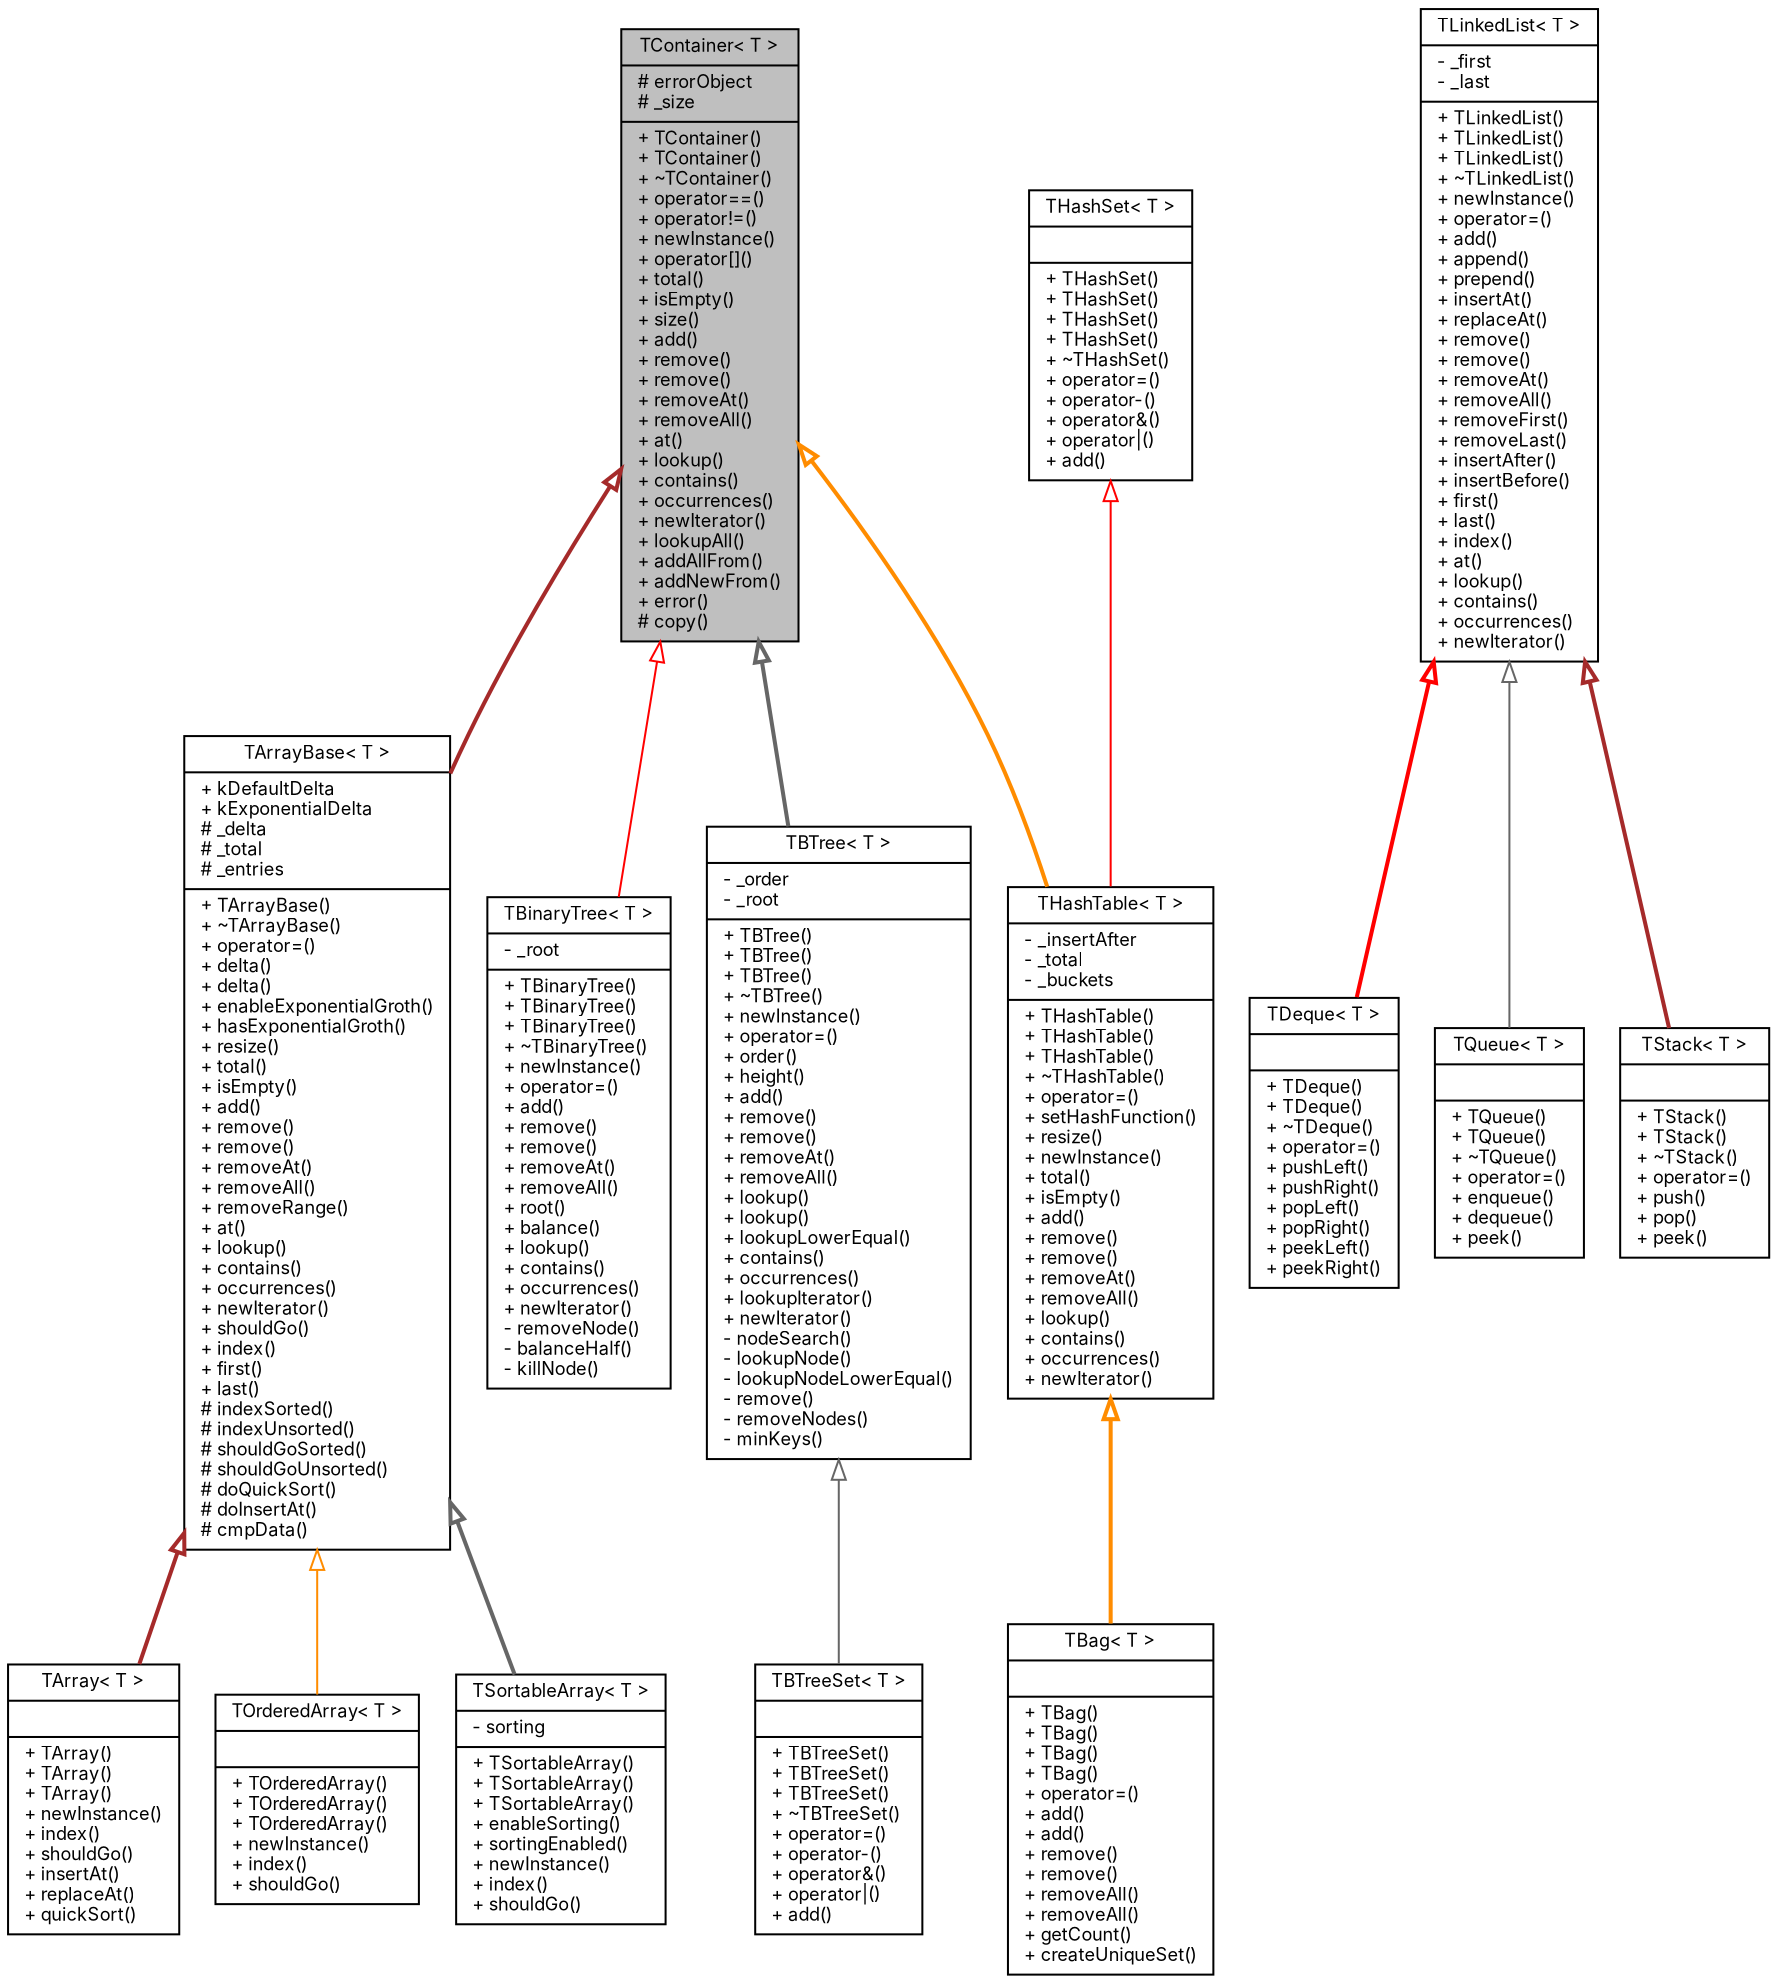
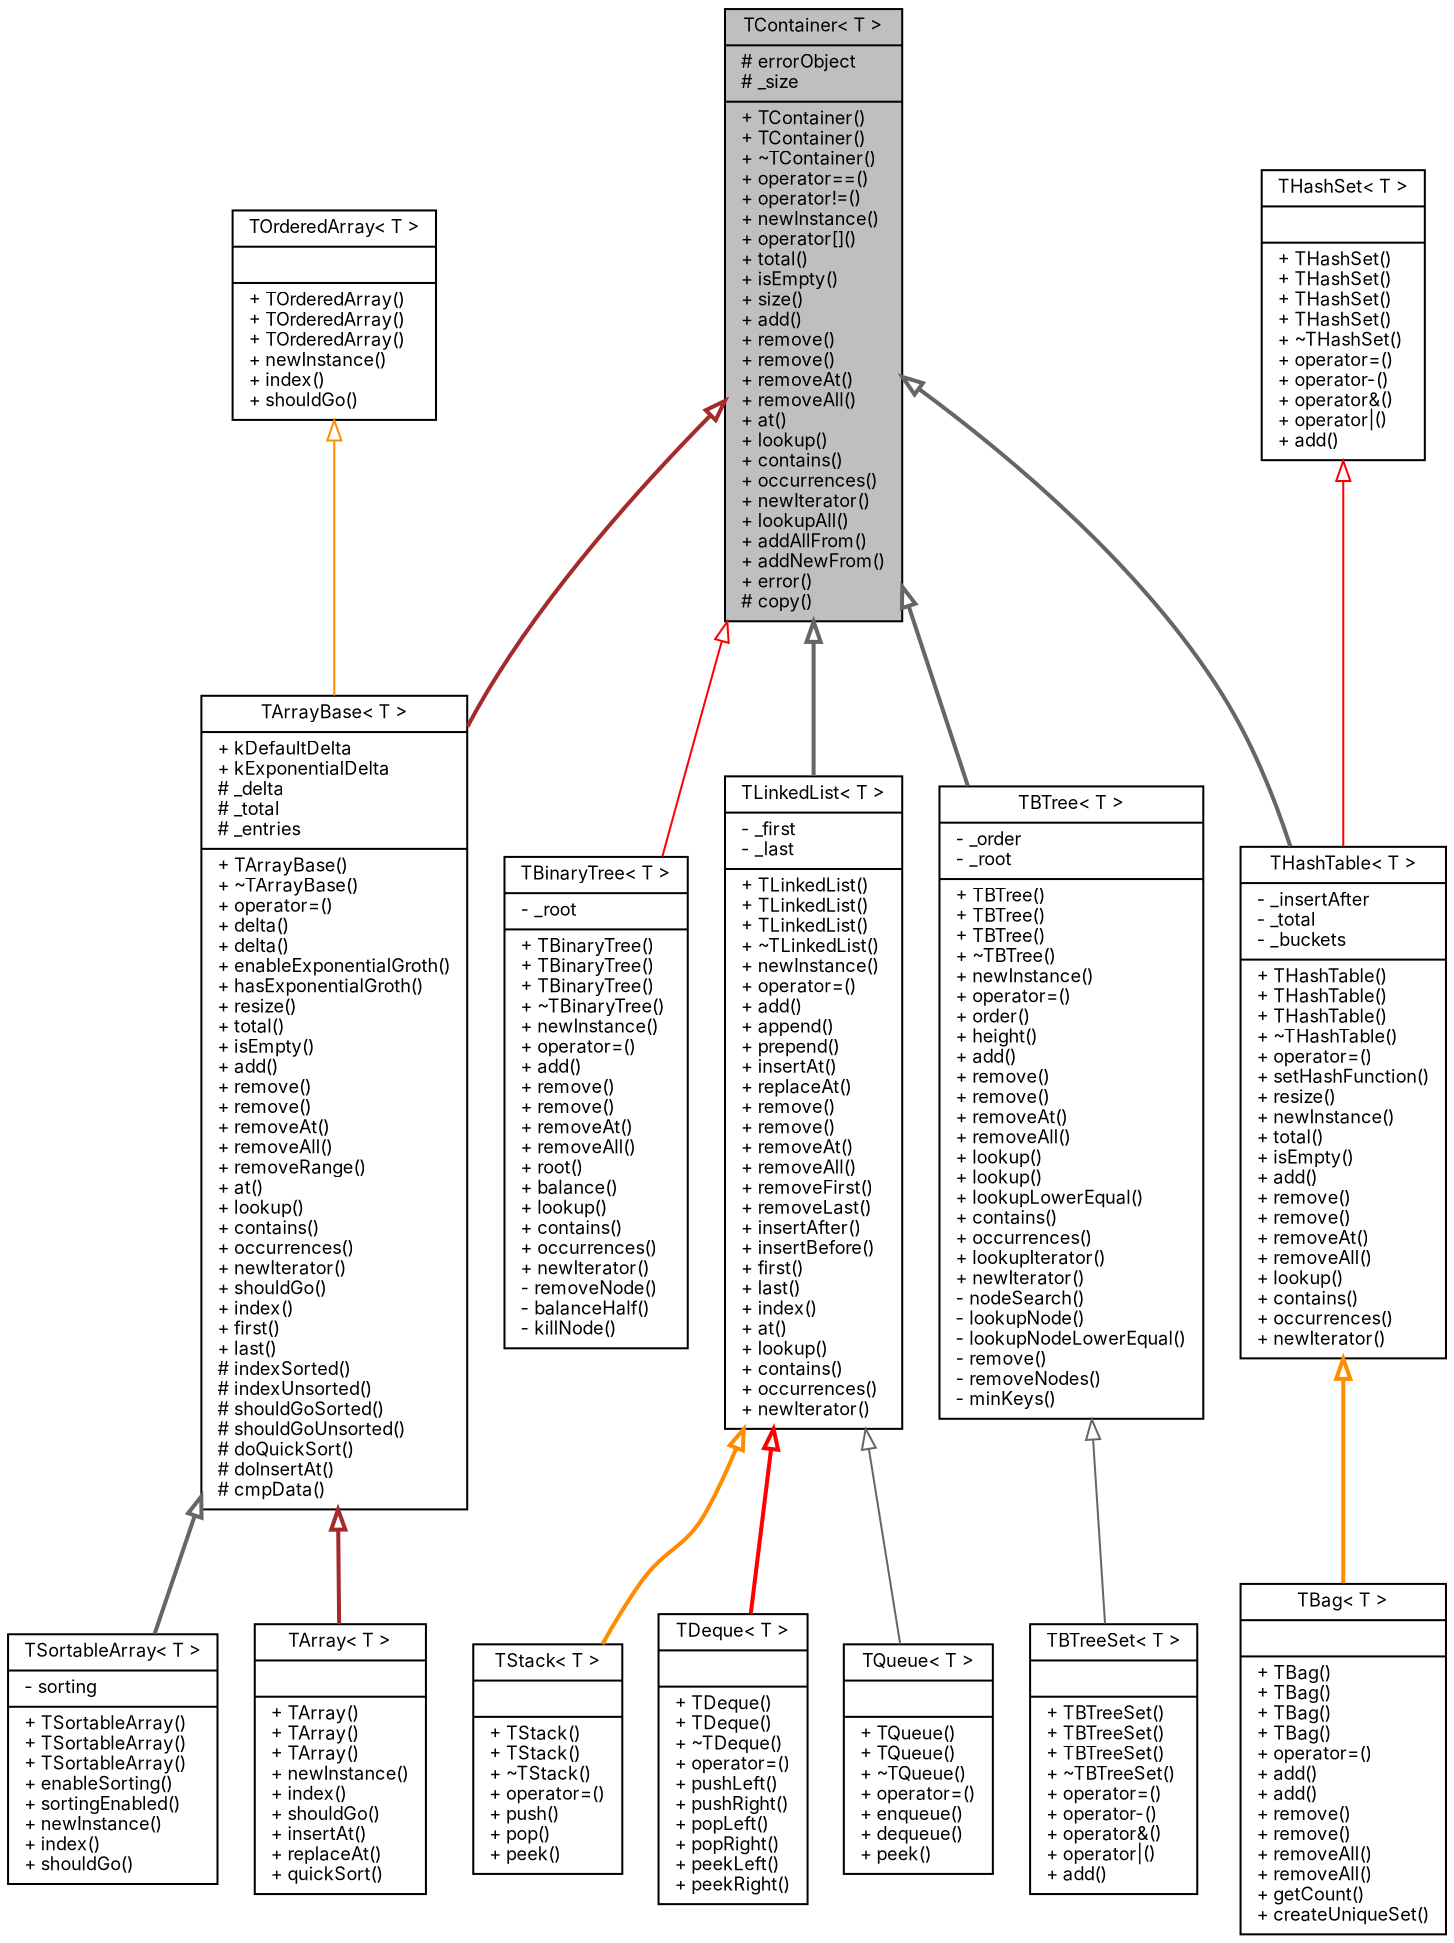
edge "THashTable< T >" -> "TContainer< T >": color darkorange -> gray40
edge "TLinkedList< T >" -> "TContainer< T >": added
edge "TStack< T >" -> "TLinkedList< T >": color brown -> darkorange
edge "TOrderedArray< T >" -> "TArrayBase< T >": reversed
